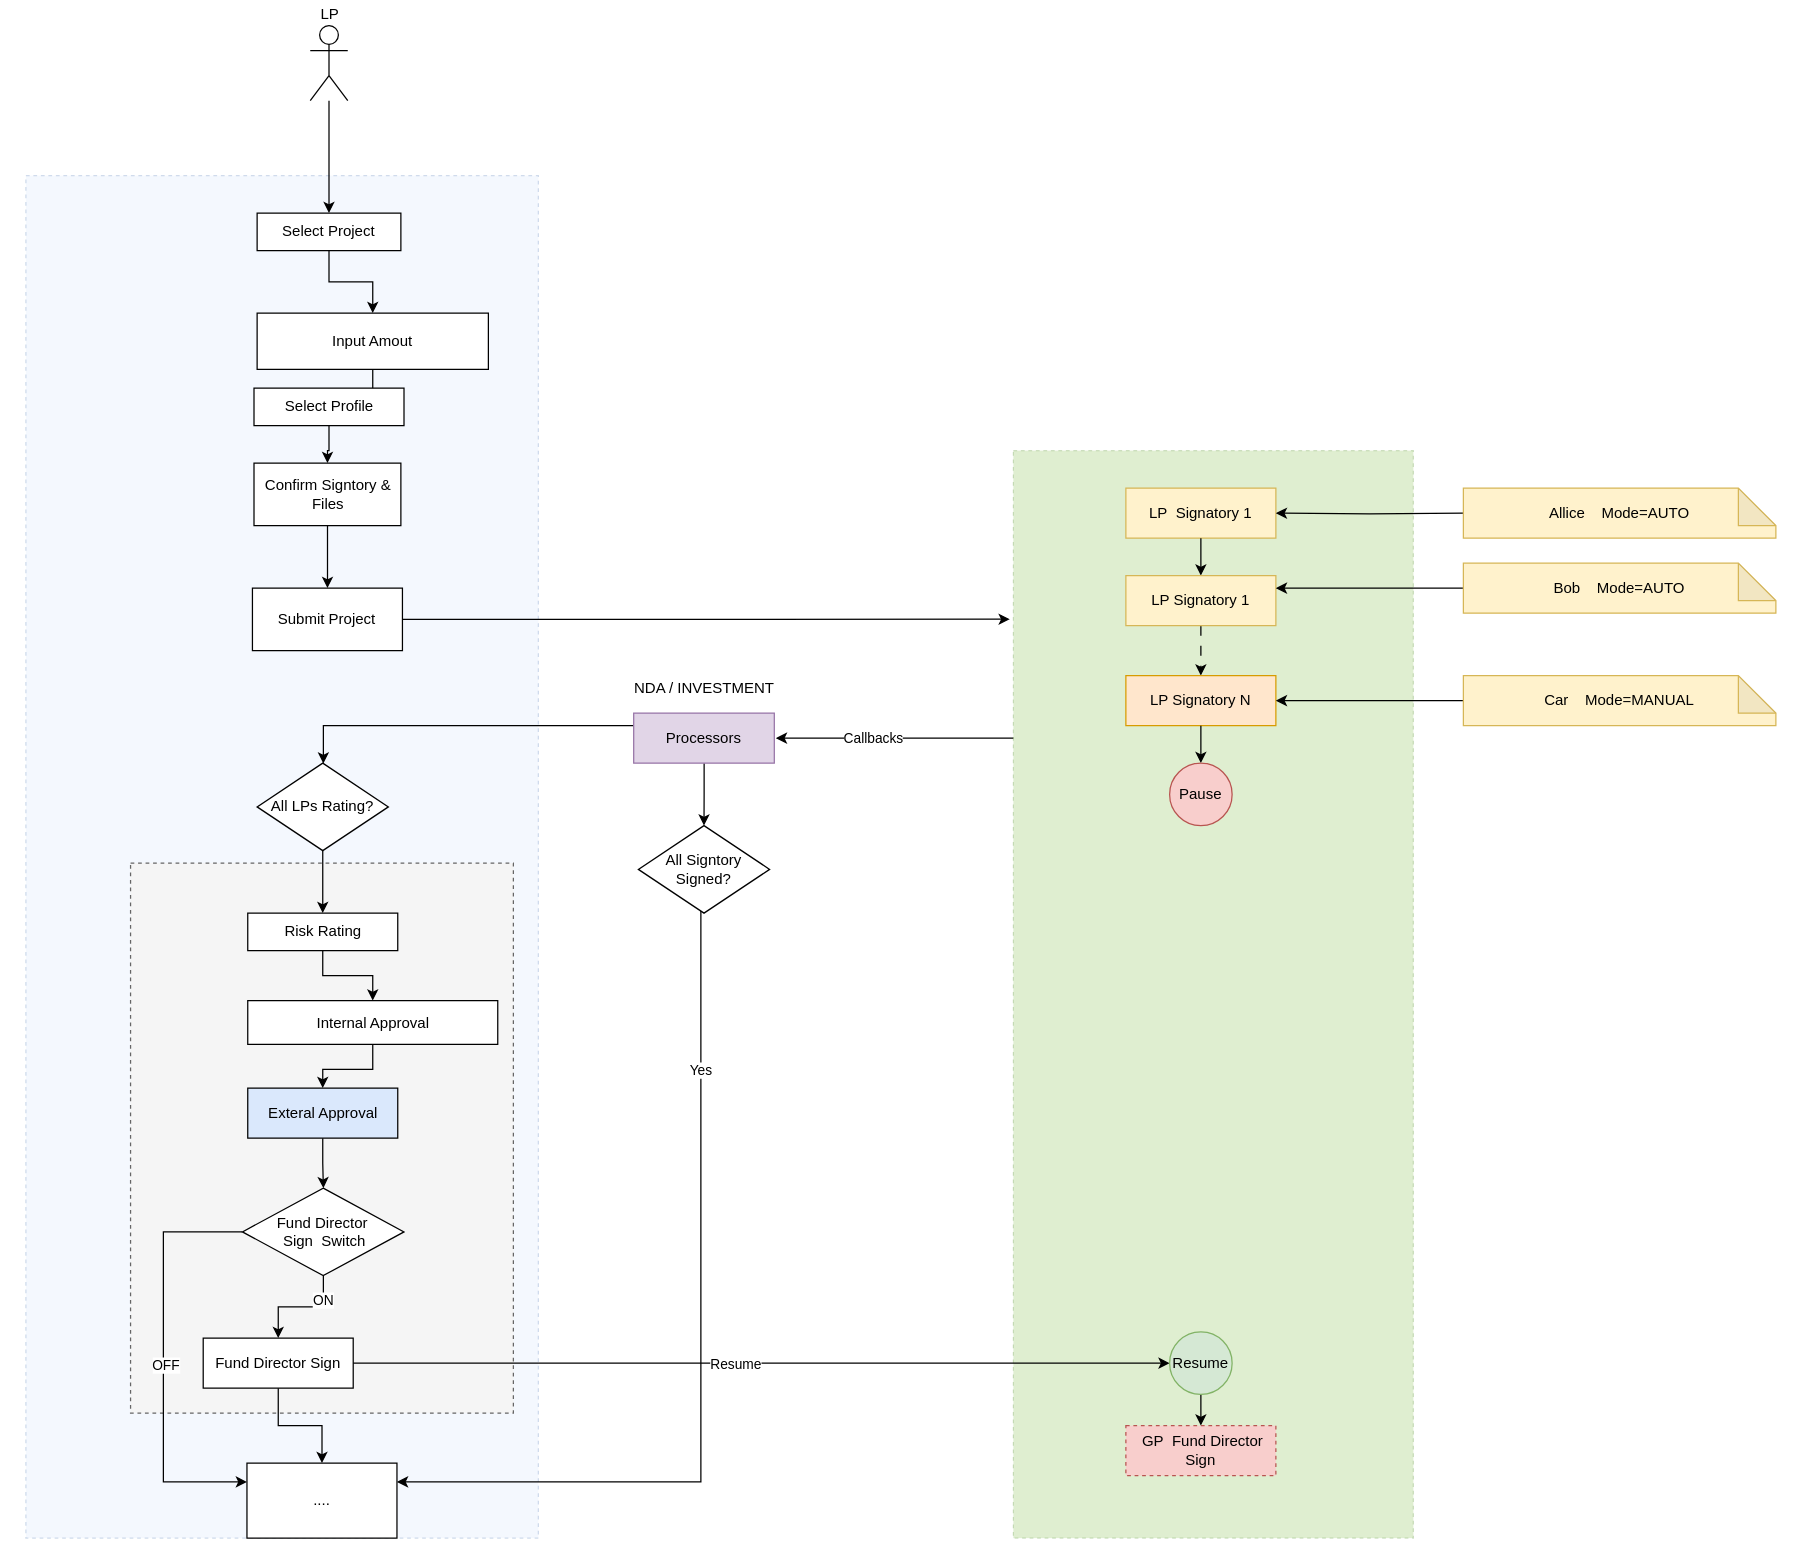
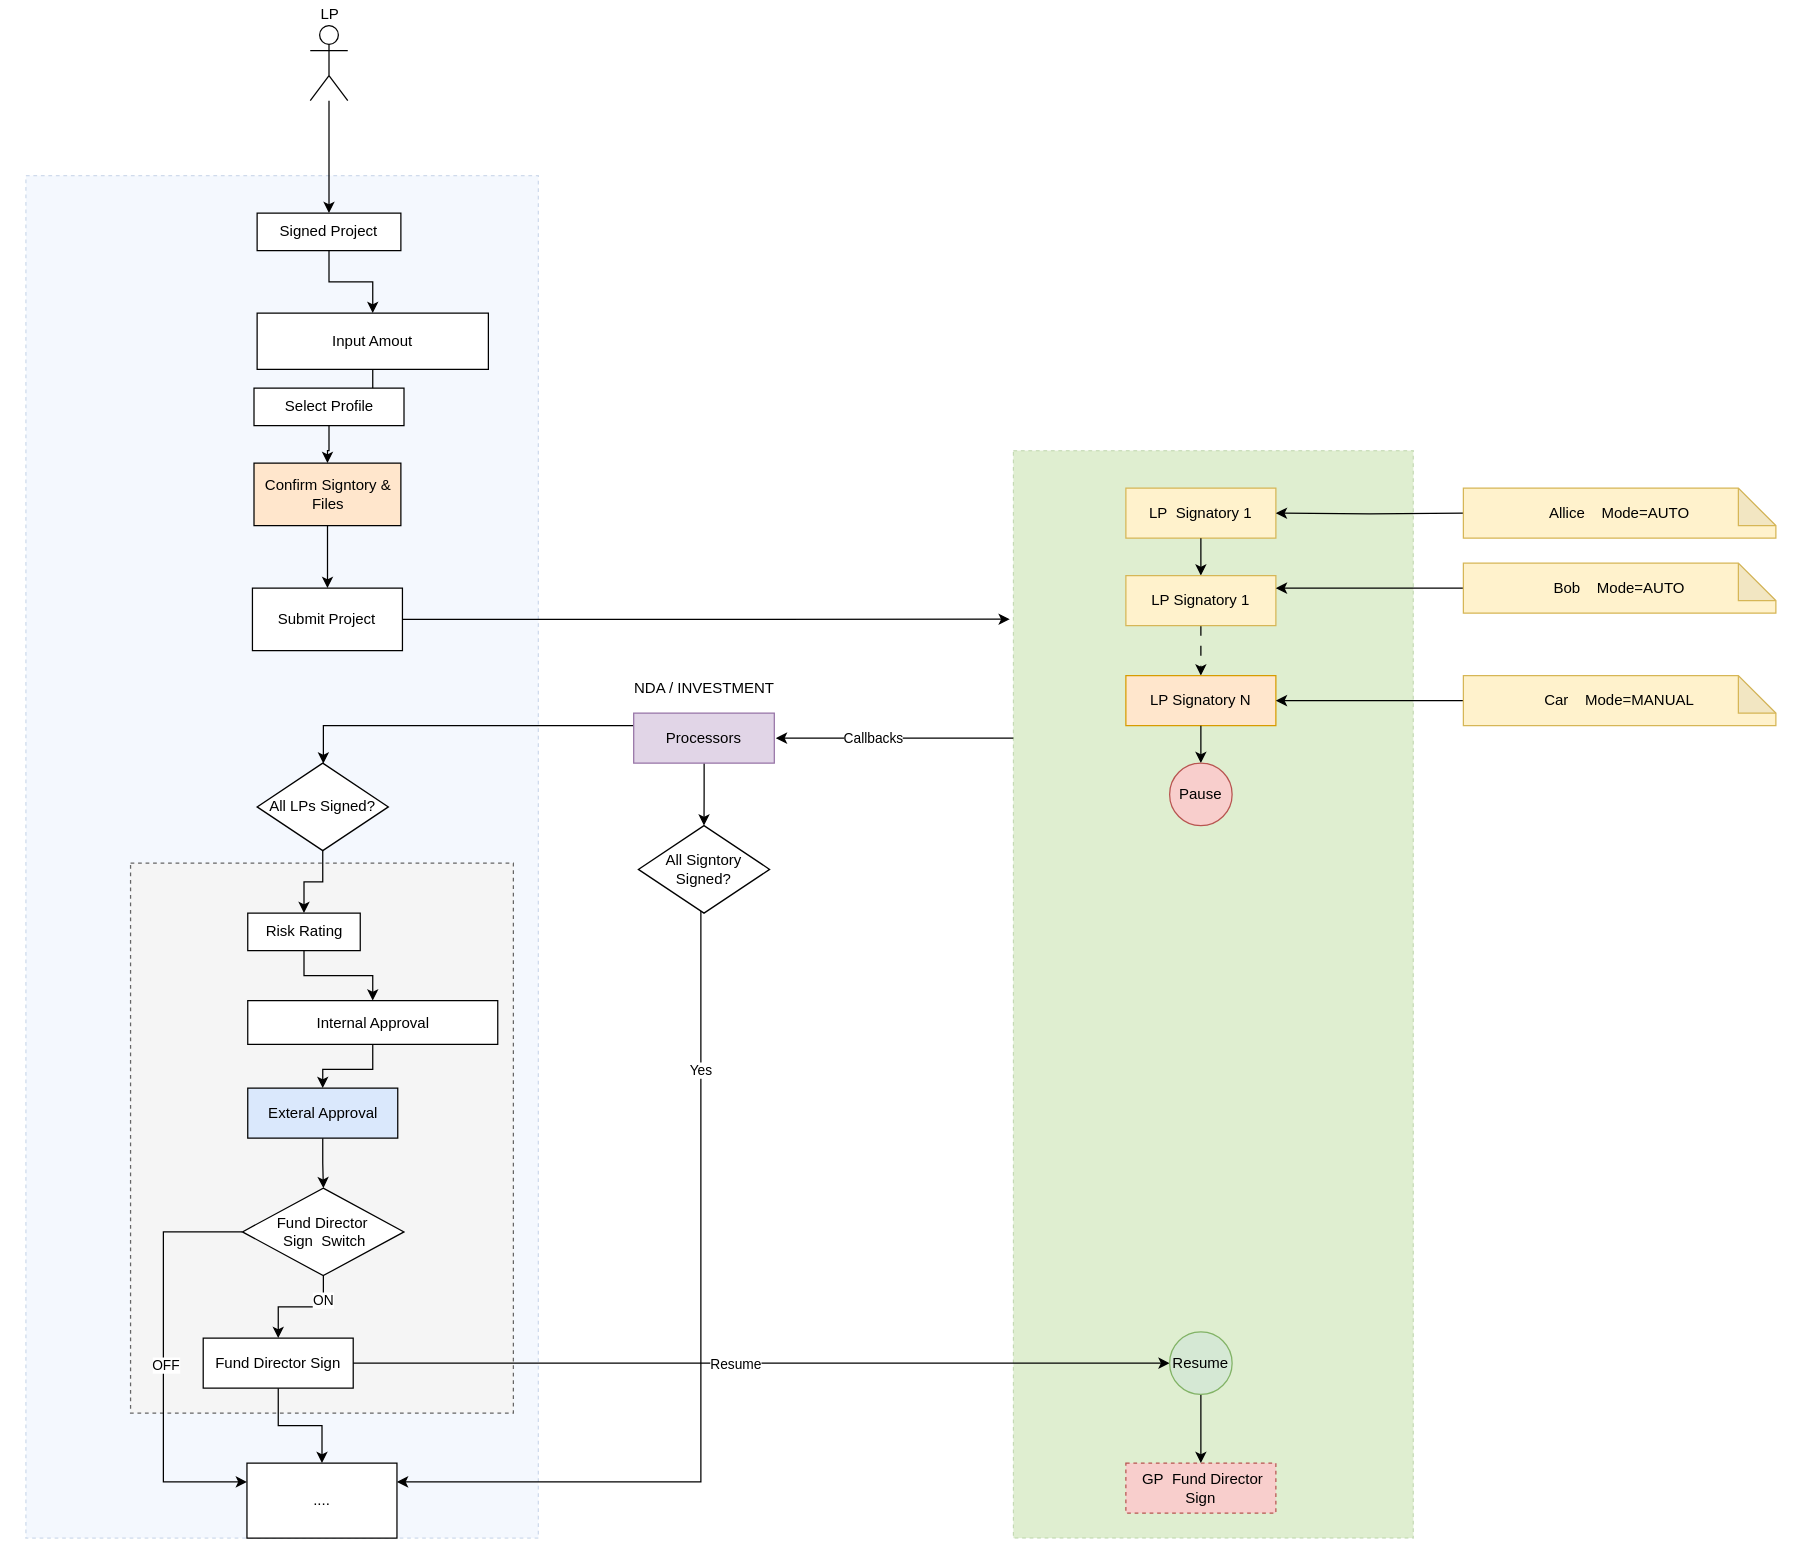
node "Select Project": label "Select Project" -> "Signed Project"
node "Confirm Signtory & Files": fillcolor #ffffff -> #ffe6cc
node "All LPs Rating?": label "All LPs Rating?" -> "All LPs Signed?"
node "Risk Rating": size 150x38 -> 113x38
node "GP Fund Director Sign": moved (1201, 1451) -> (1201, 1488)
